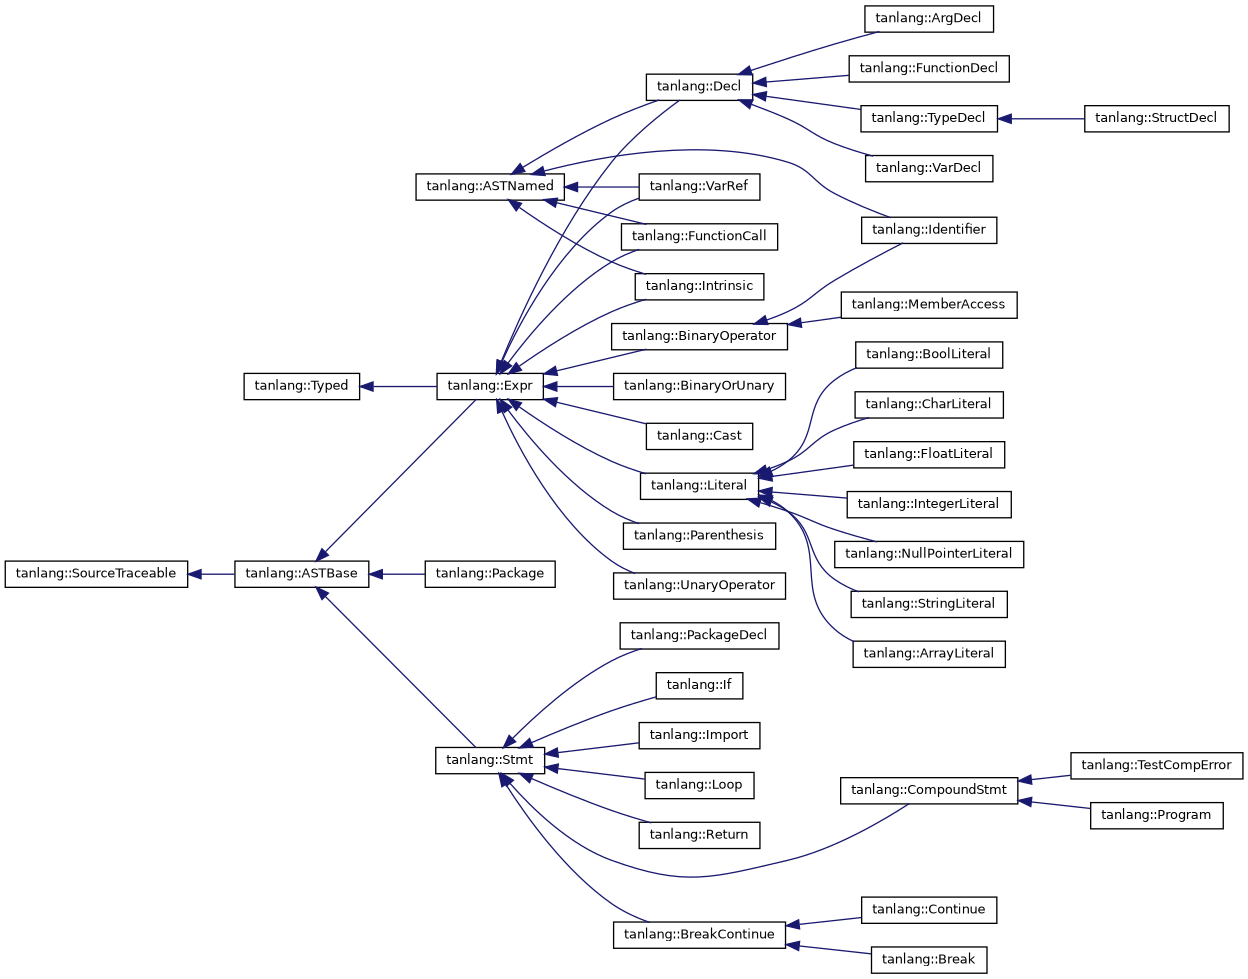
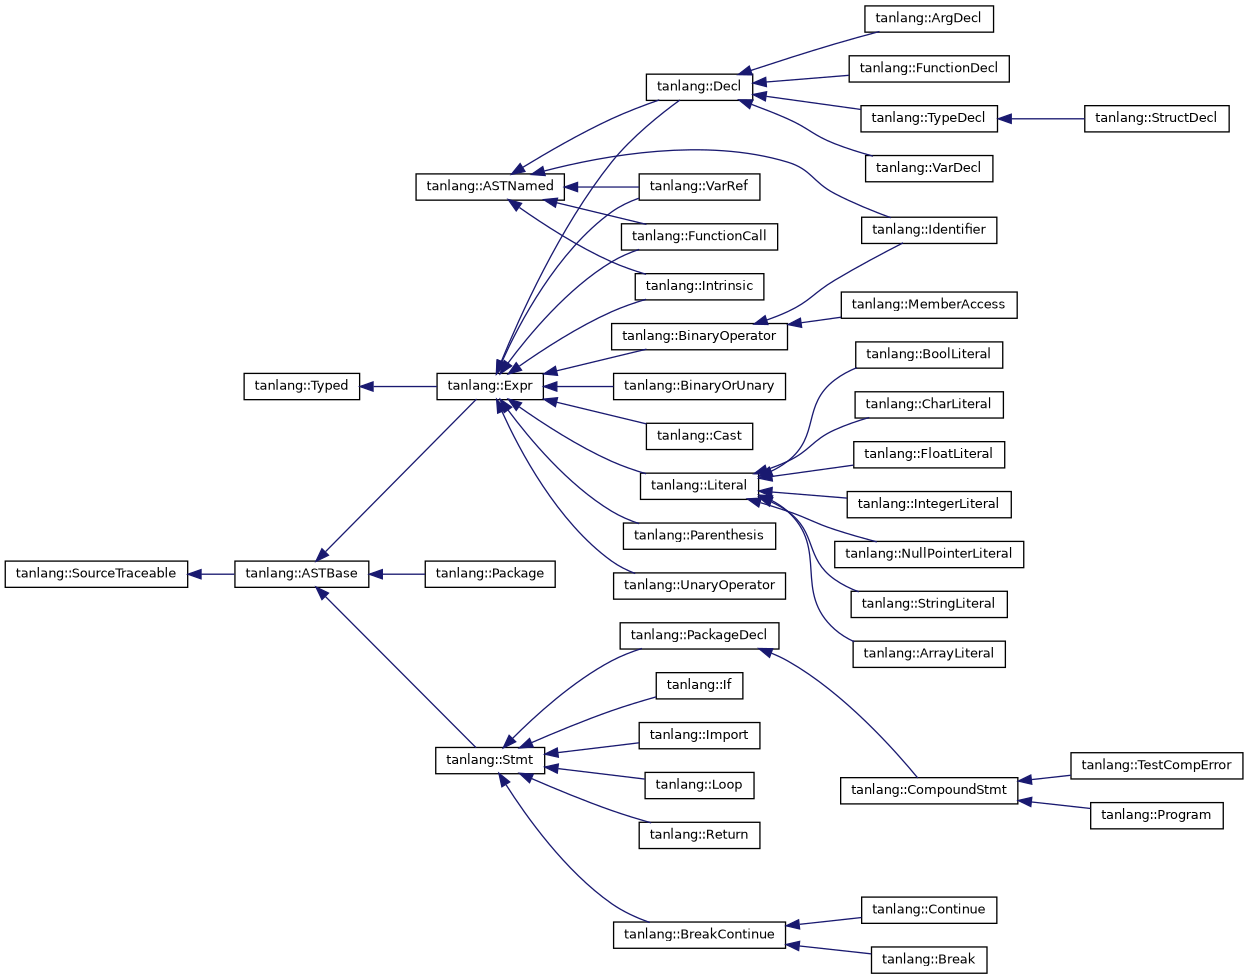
edge "tanlang::CompoundStmt" -> "tanlang::Stmt": now "tanlang::CompoundStmt" -> "tanlang::PackageDecl"
